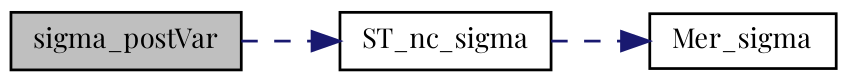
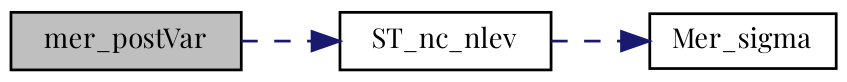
node "sigma_postVar": label "sigma_postVar" -> "mer_postVar"
node "ST_nc_sigma": label "ST_nc_sigma" -> "ST_nc_nlev"
